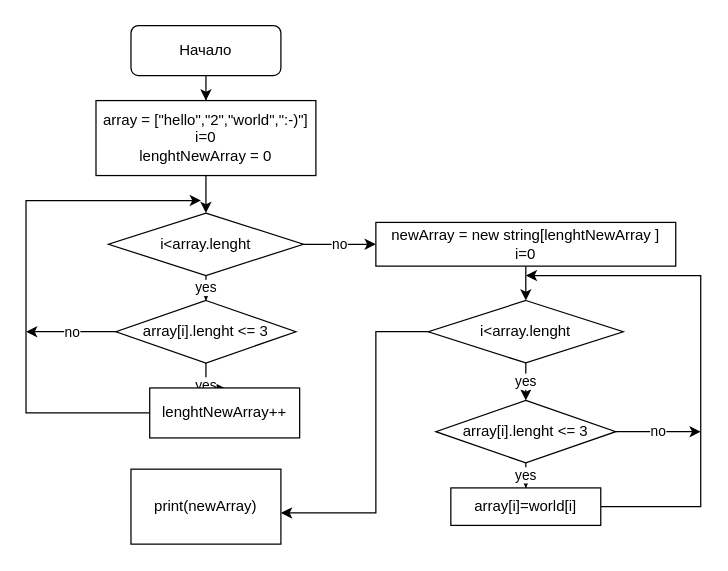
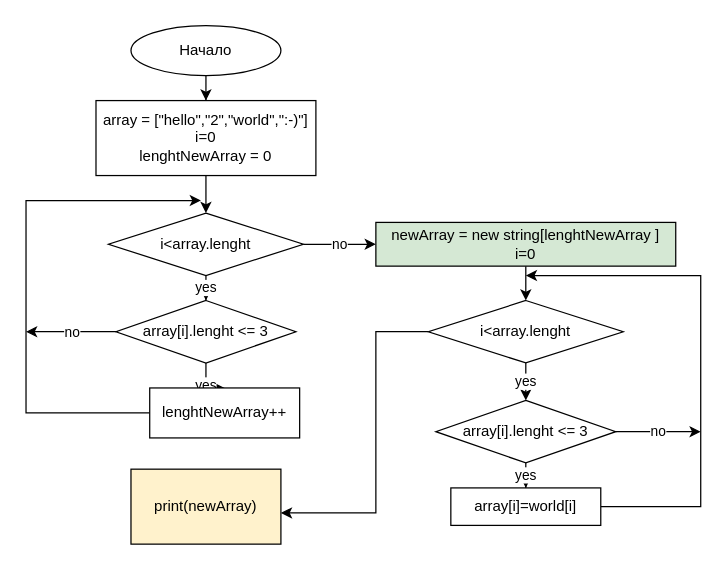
node "Начало": shape rounded rectangle -> ellipse
node "newArray = new string[lenghtNewArray ] i=0": fillcolor #ffffff -> #d5e8d4
node "print(newArray)": fillcolor #ffffff -> #fff2cc
